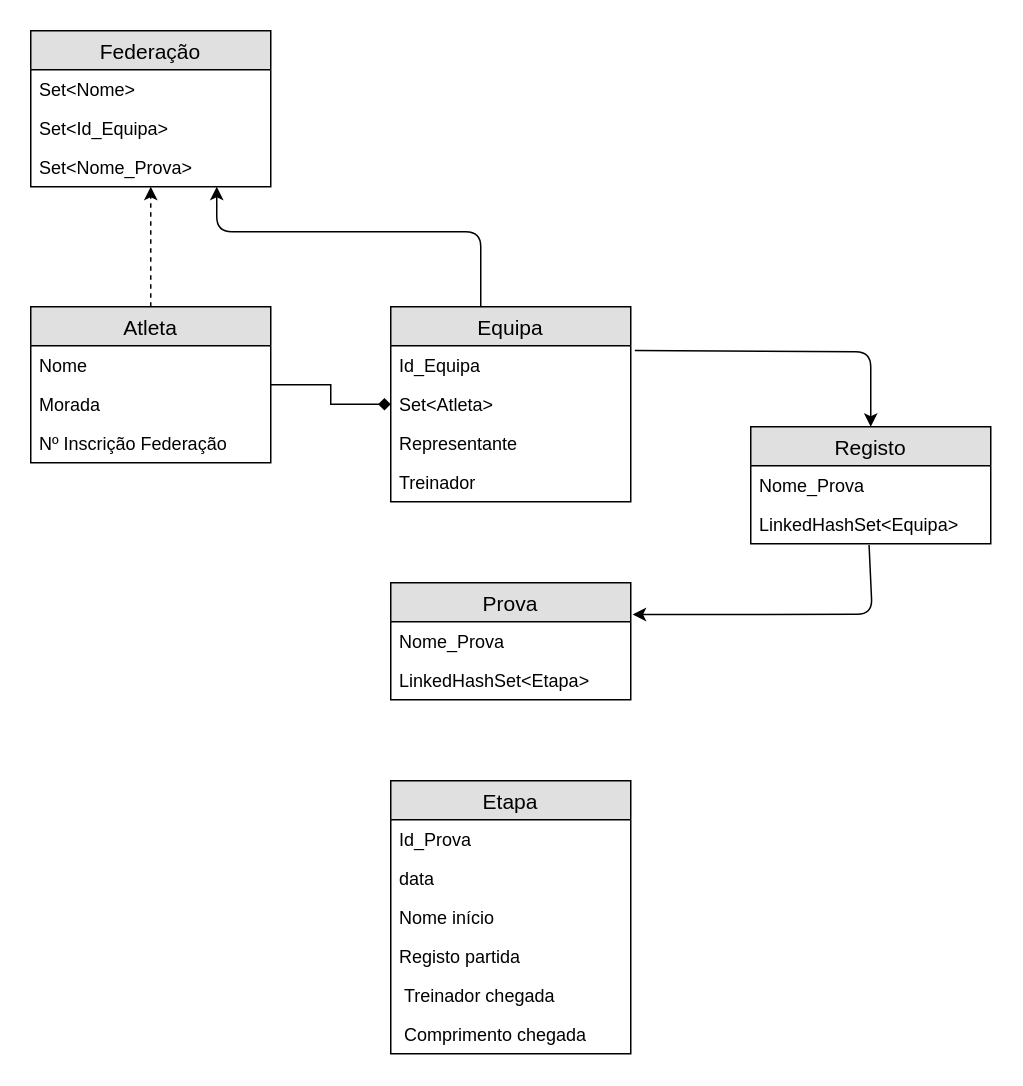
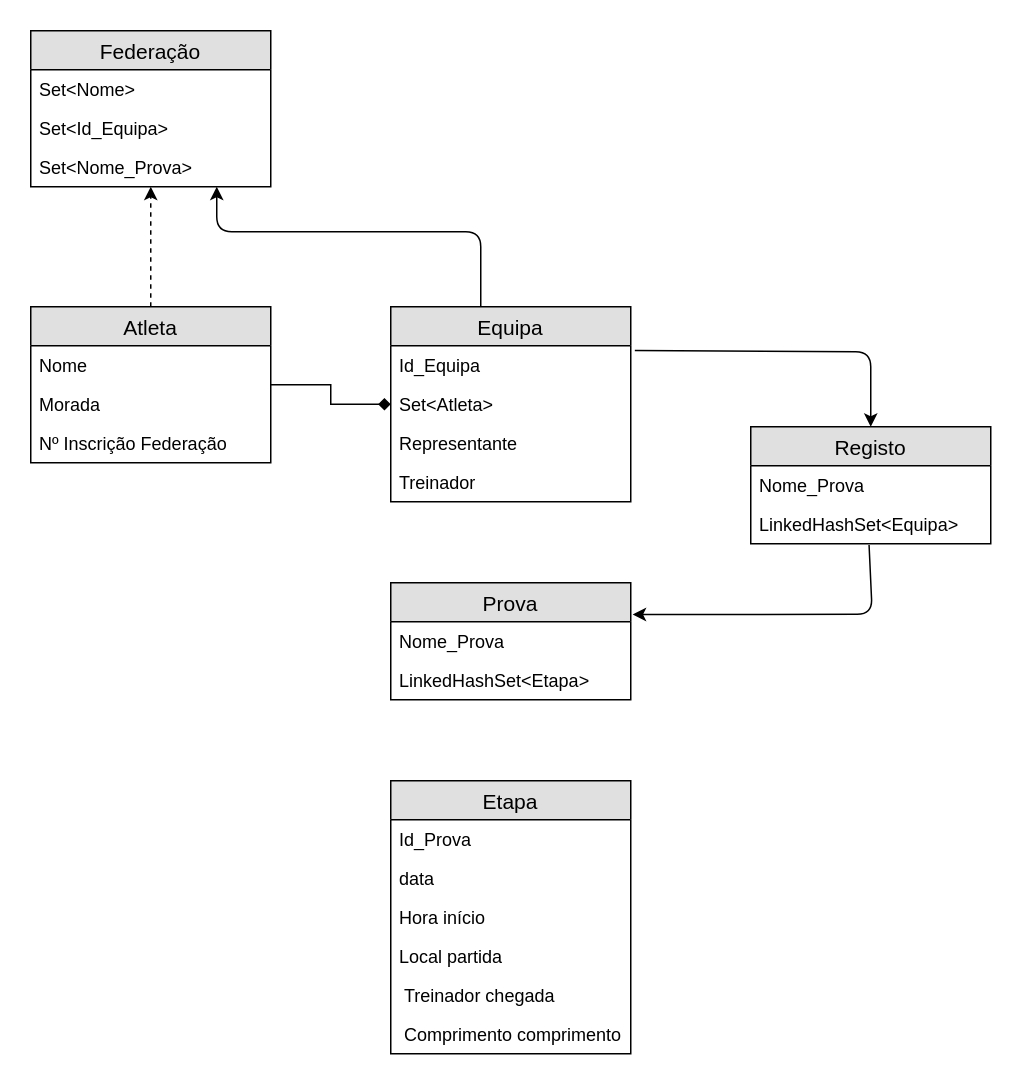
node "Nome início": label "Nome início" -> "Hora início"
node "Registo partida": label "Registo partida" -> "Local partida"
node "Comprimento chegada": label "Comprimento chegada" -> "Comprimento comprimento"
